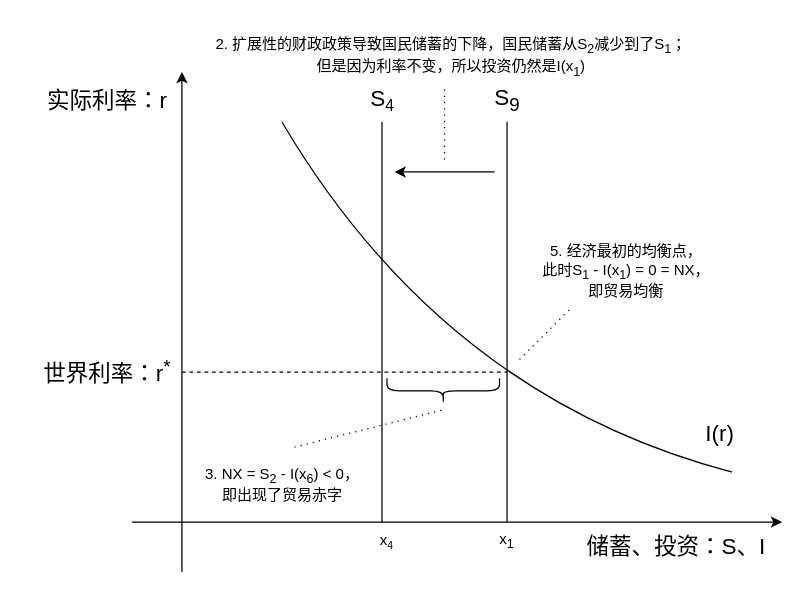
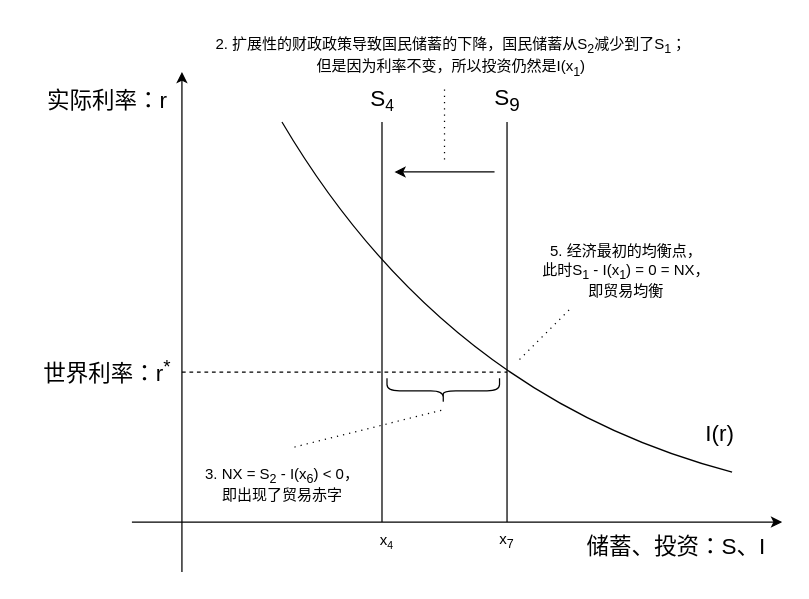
node "x1": label "x1" -> "x7"
